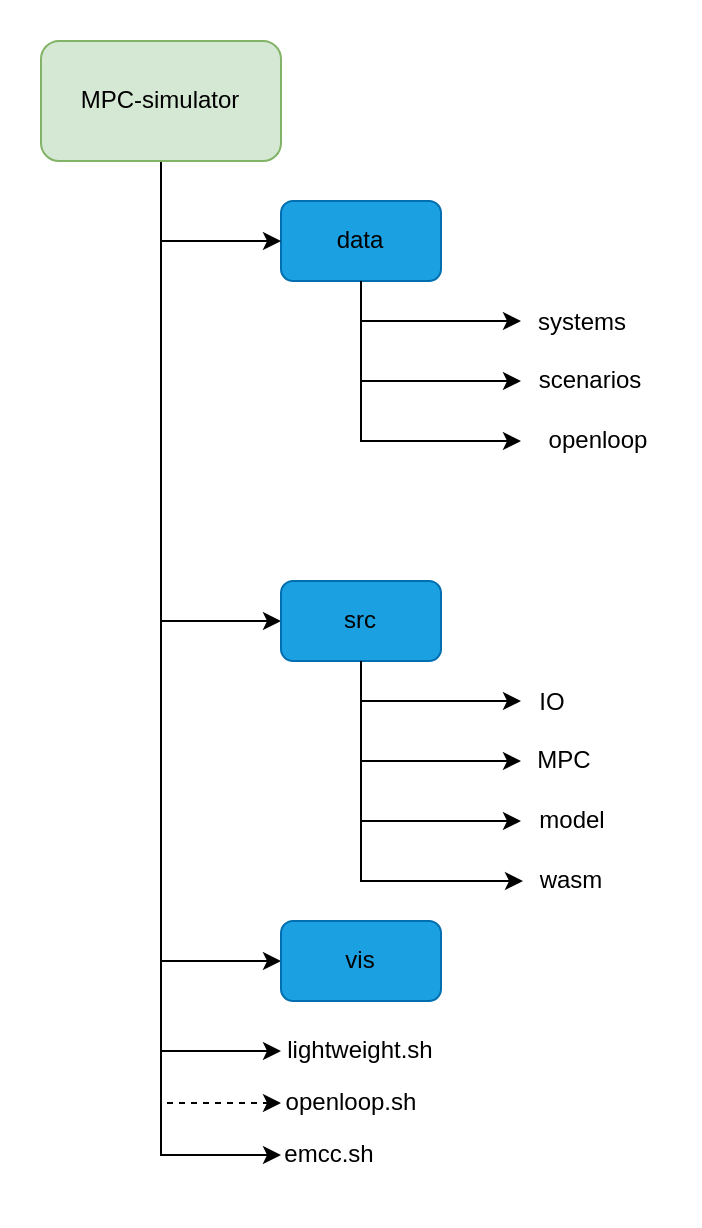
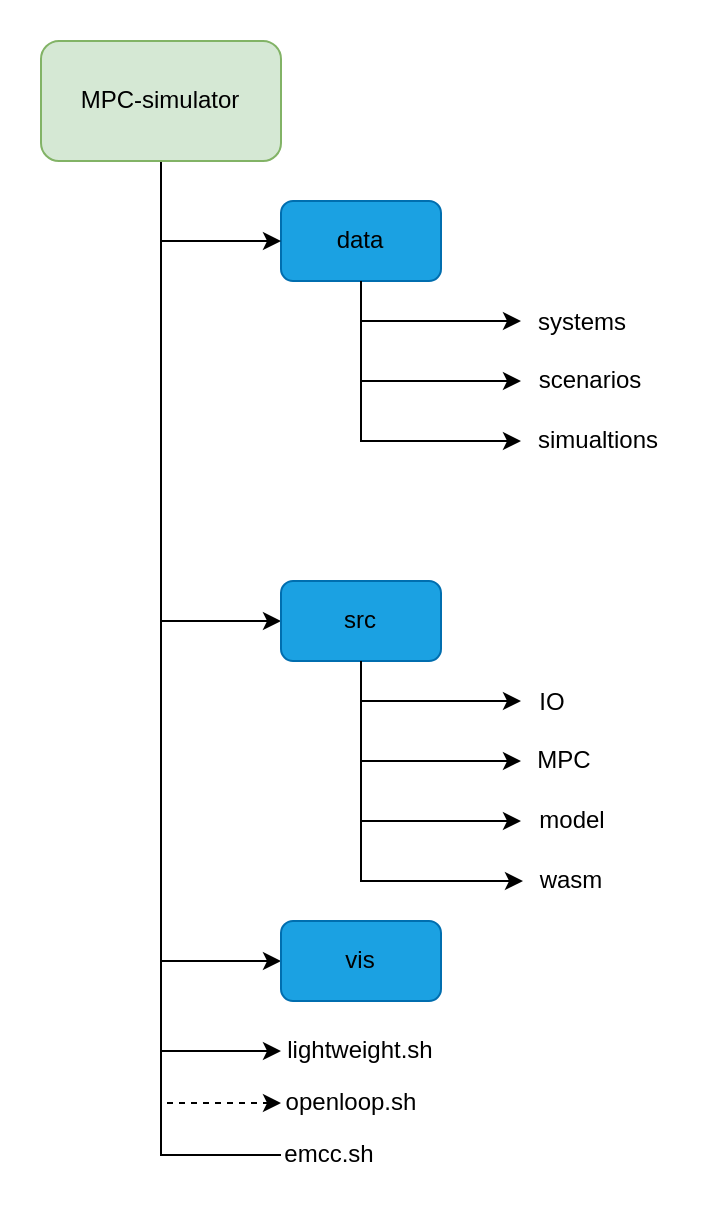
node "openloop": label "openloop" -> "simualtions"
edge "MPC-simulator" -> "emcc.sh": arrowhead classic -> none
